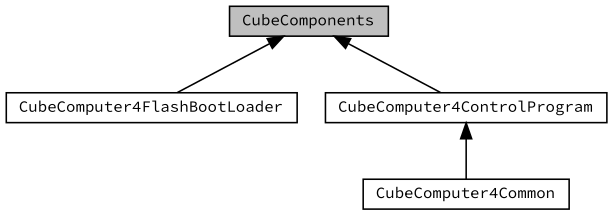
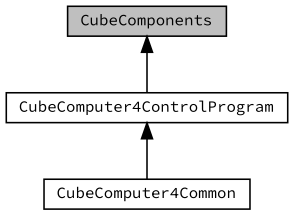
node "CubeComputer4FlashBootLoader": removed
